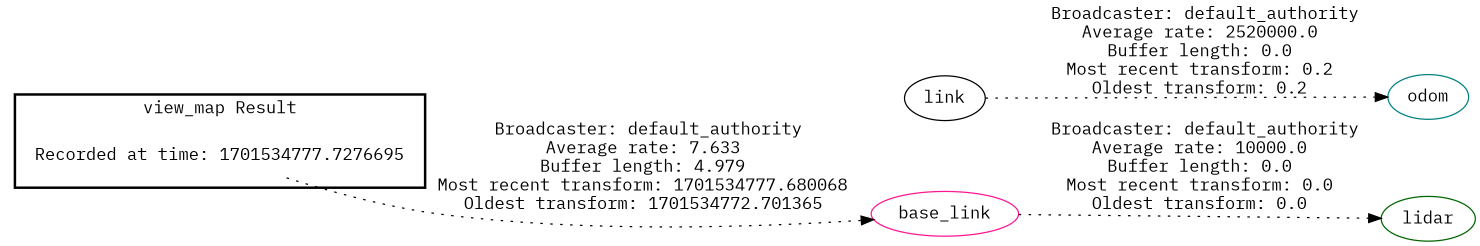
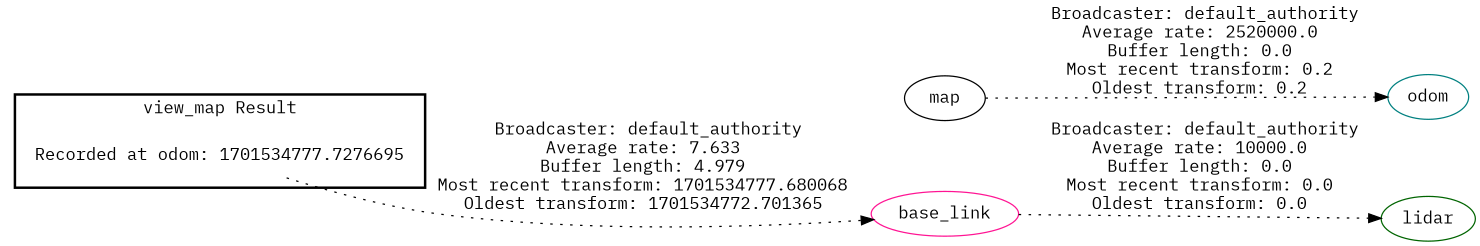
node "link": label "link" -> "map"
node "Recorded at time: 1701534777.7276695": label "Recorded at time: 1701534777.7276695" -> "Recorded at odom: 1701534777.7276695"
